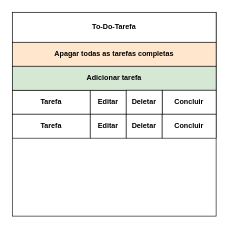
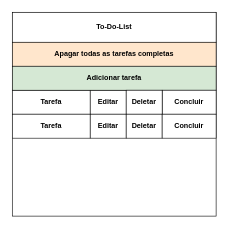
node "To-Do-Tarefa": label "To-Do-Tarefa" -> "To-Do-List"
